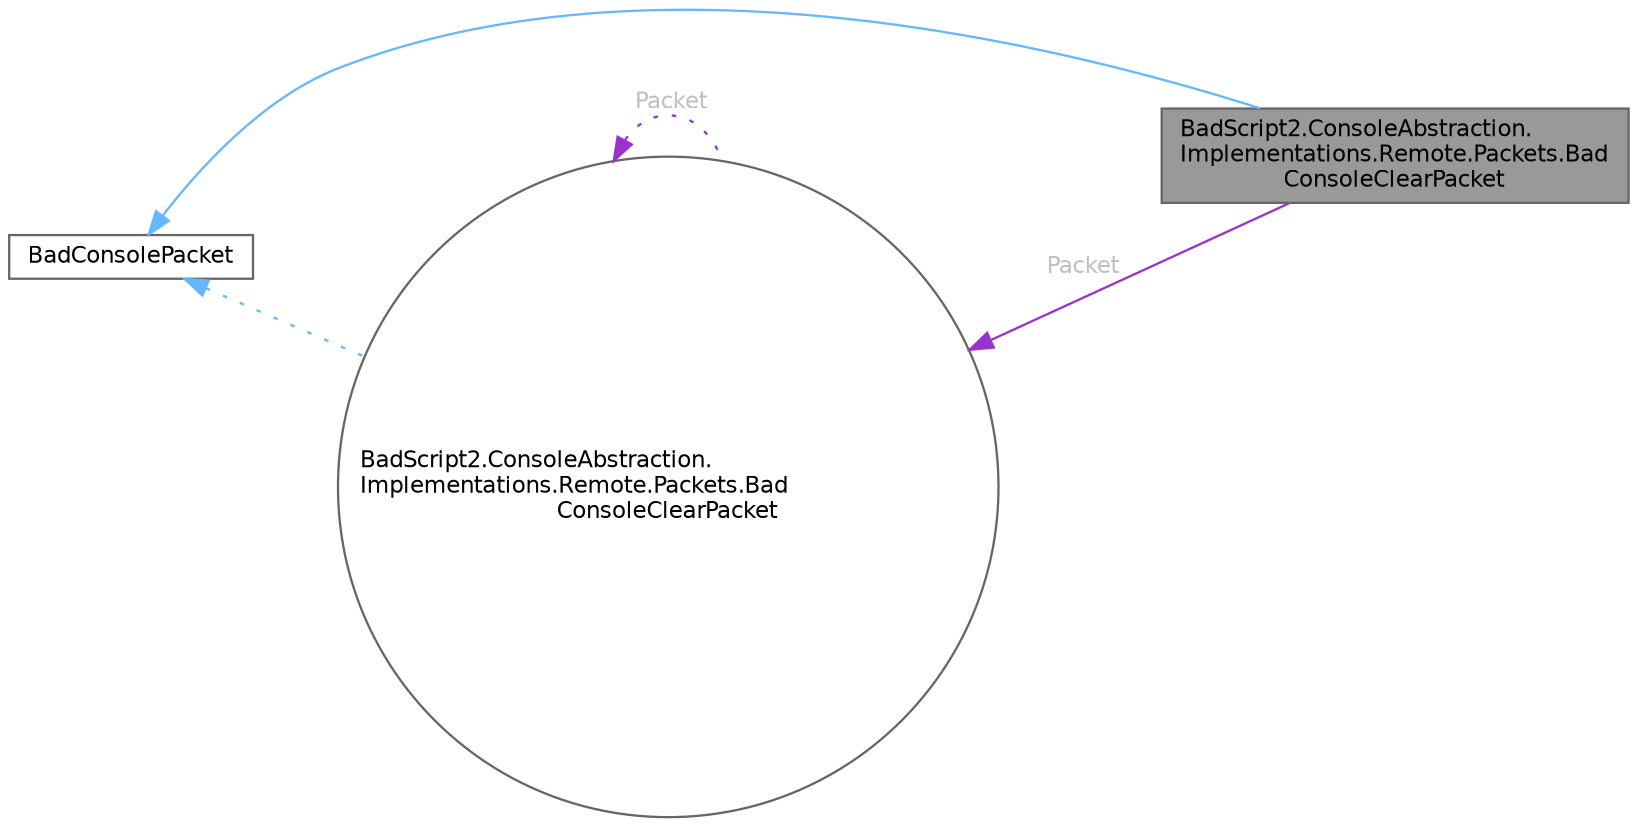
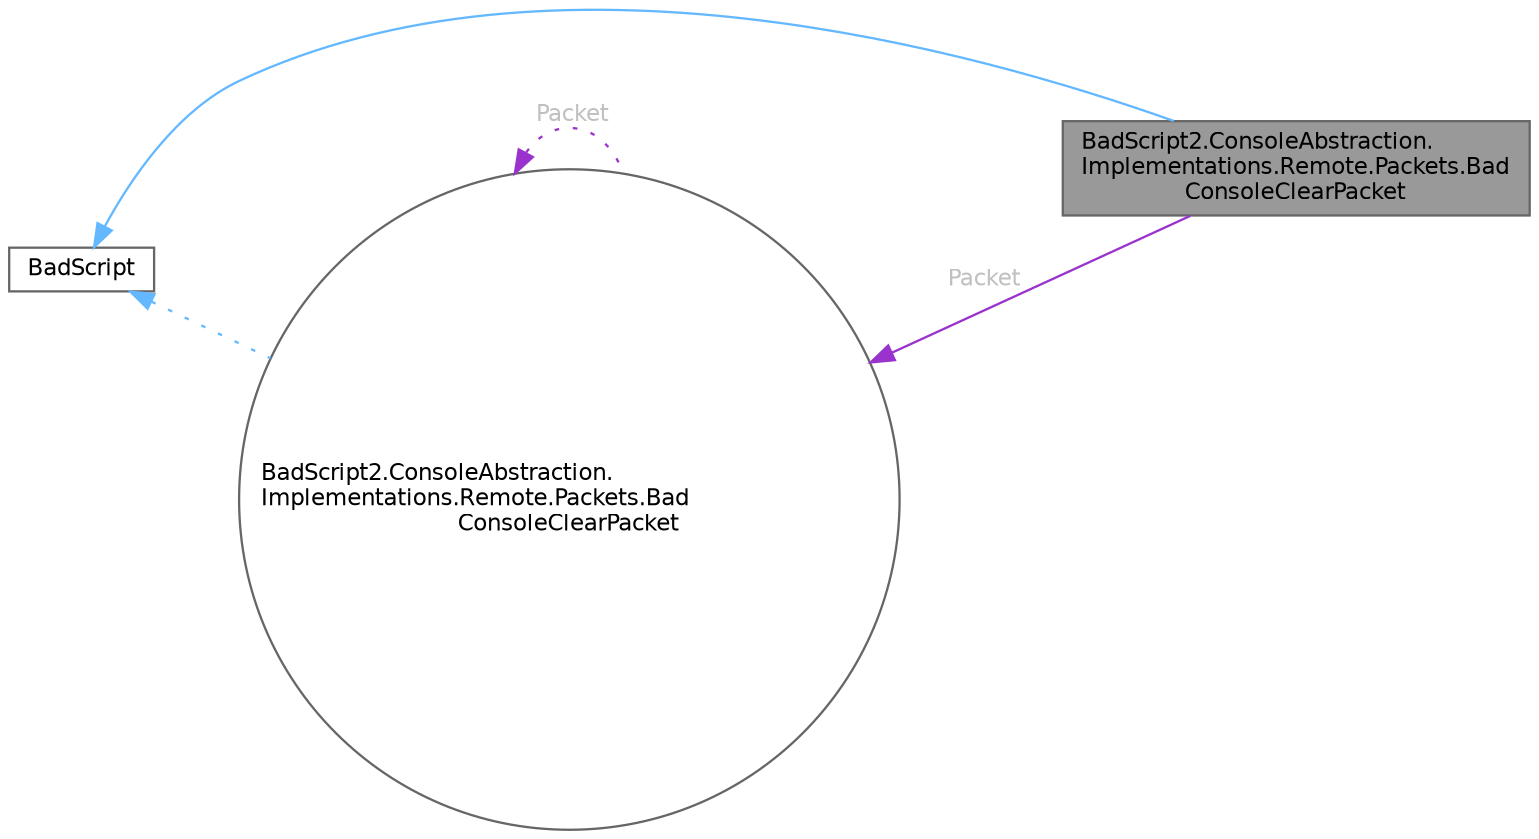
node "BadConsolePacket": label "BadConsolePacket" -> "BadScript"
